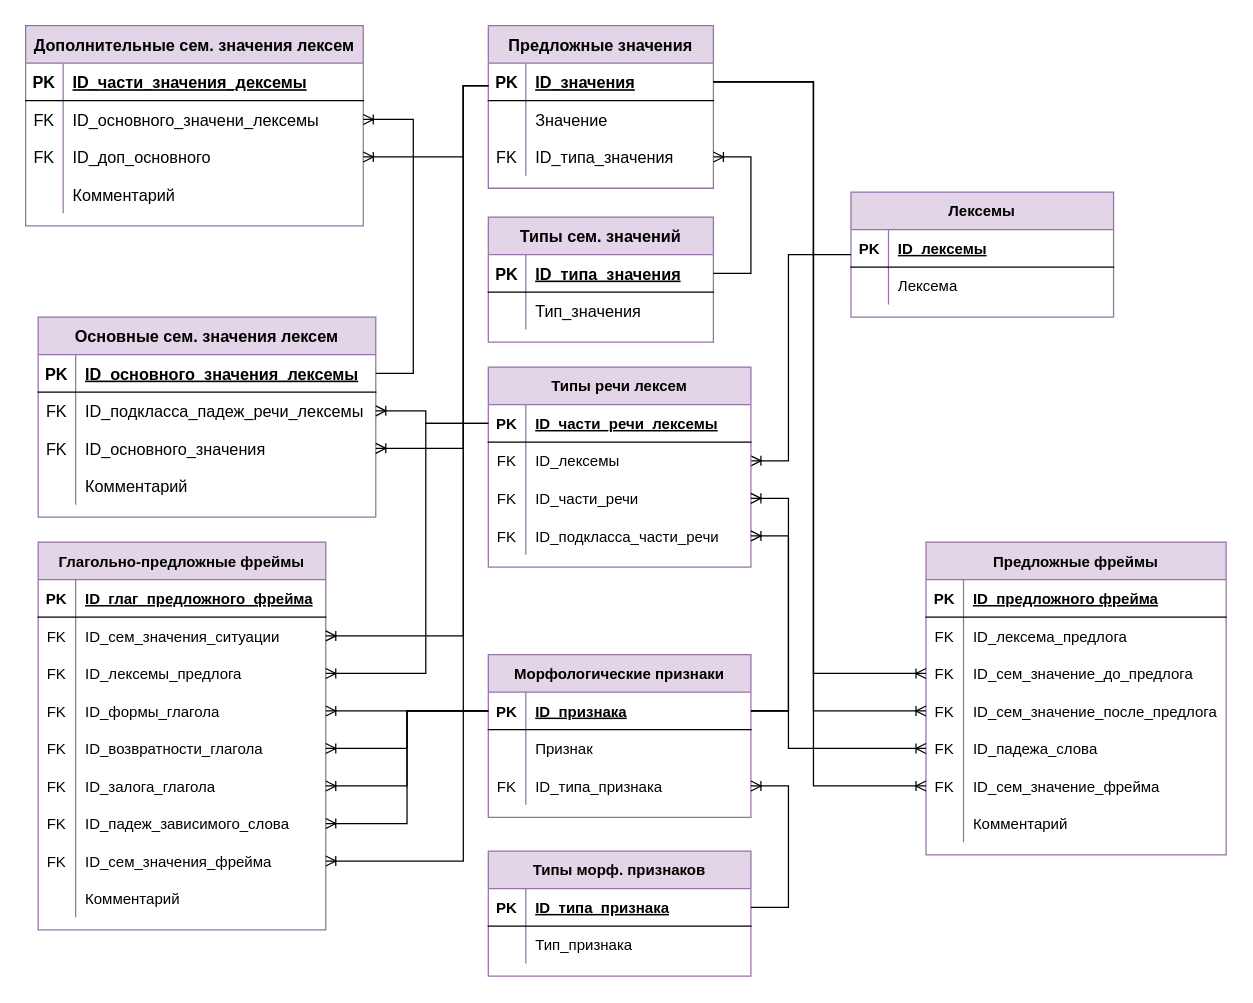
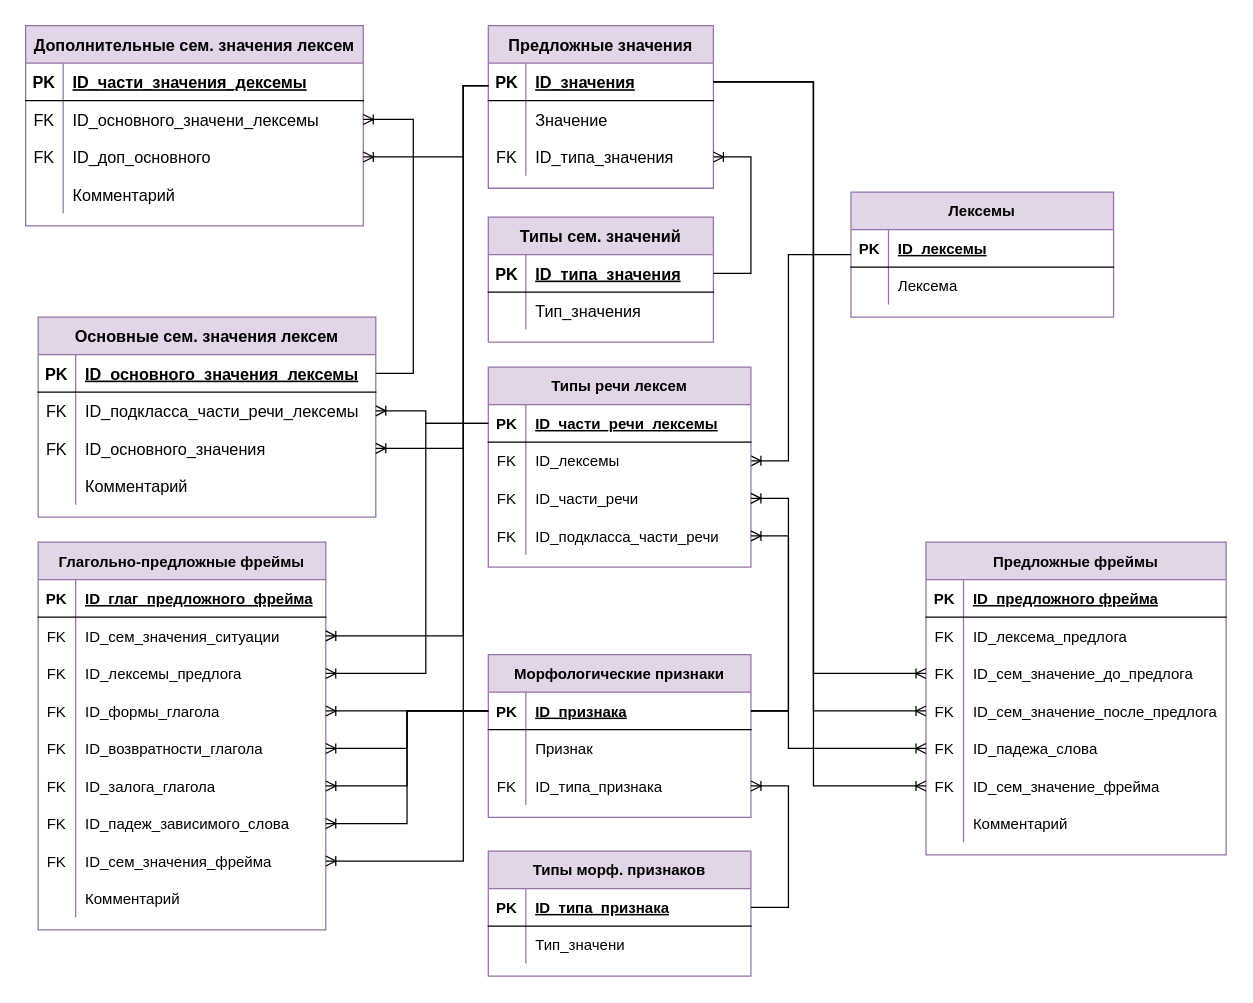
node "ID_подкласса_падеж_речи_лексемы": label "ID_подкласса_падеж_речи_лексемы" -> "ID_подкласса_части_речи_лексемы"
node "Тип_признака": label "Тип_признака" -> "Тип_значени"
